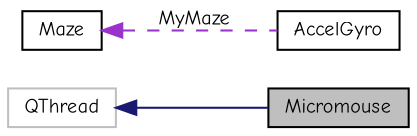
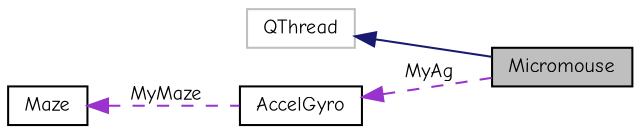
edge "Micromouse" -> "AccelGyro": added, label "MyAg"
